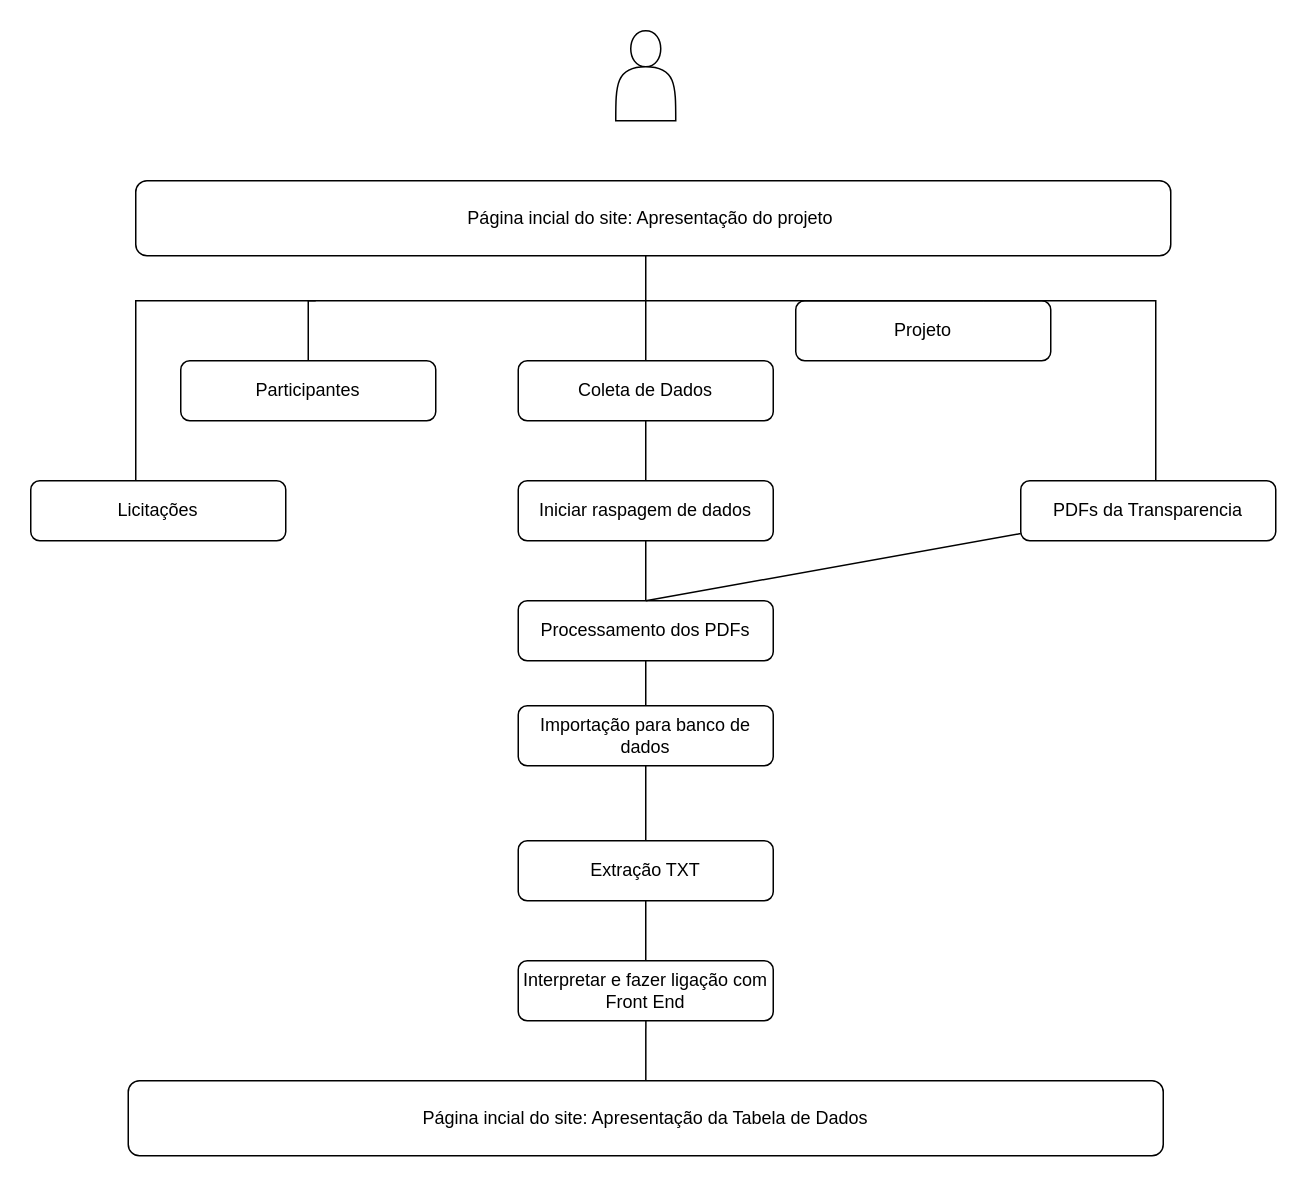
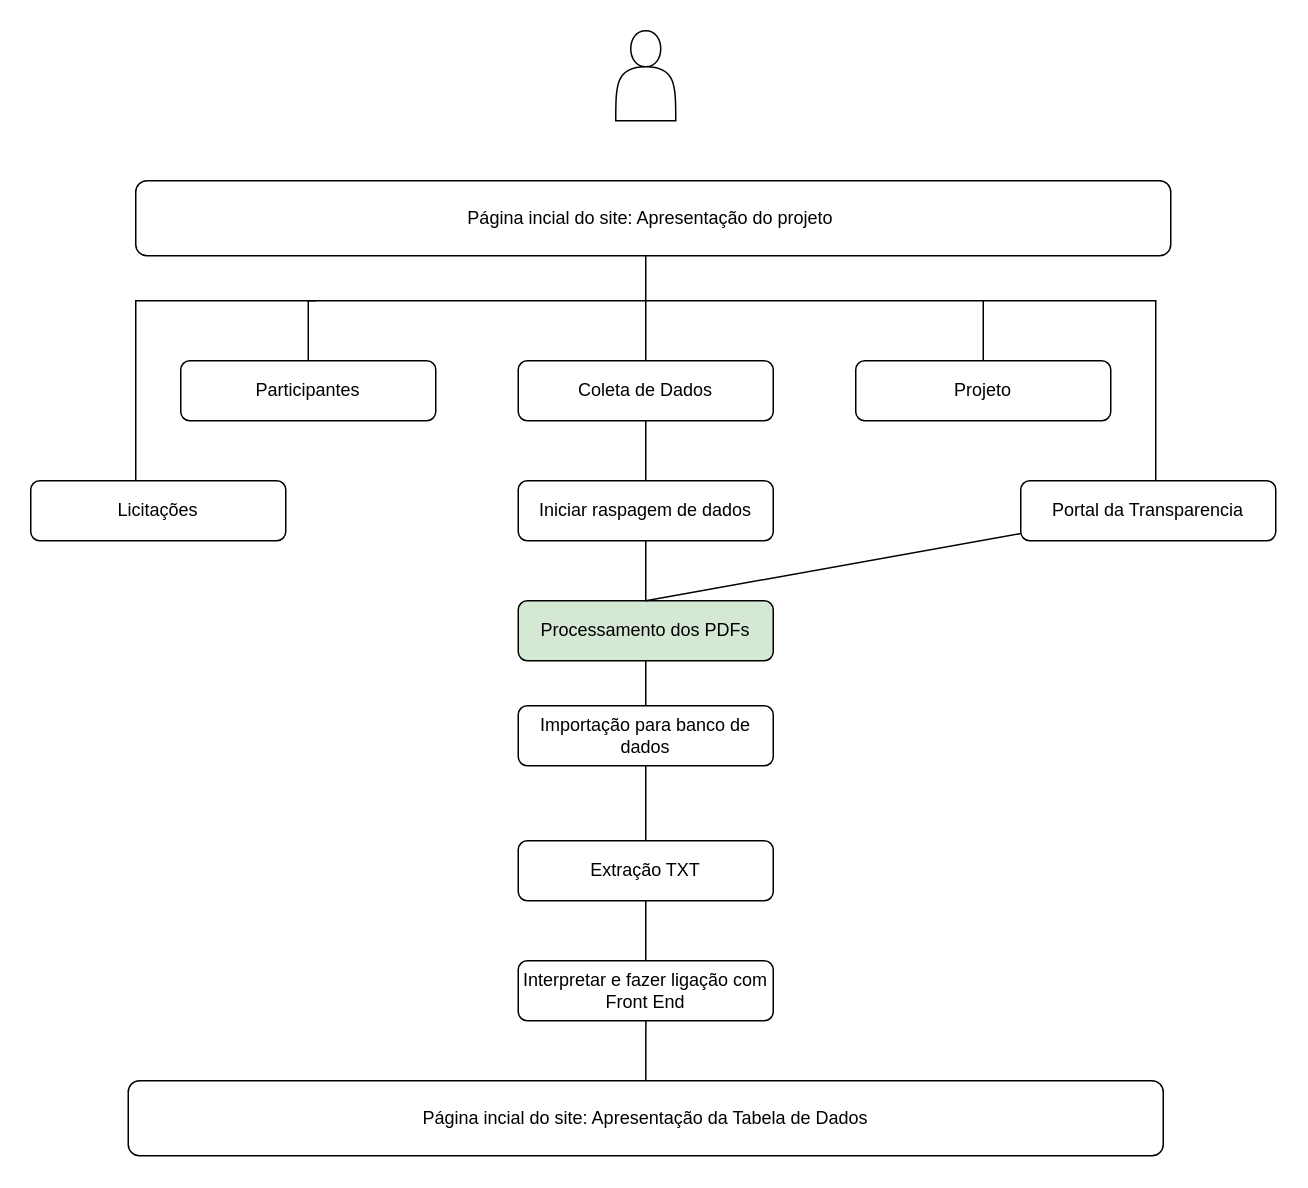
node "Projeto": moved (923, 331) -> (983, 391)
node "PDFs da Transparencia": label "PDFs da Transparencia" -> "Portal da Transparencia"
node "Processamento dos PDFs": fillcolor #ffffff -> #d5e8d4
